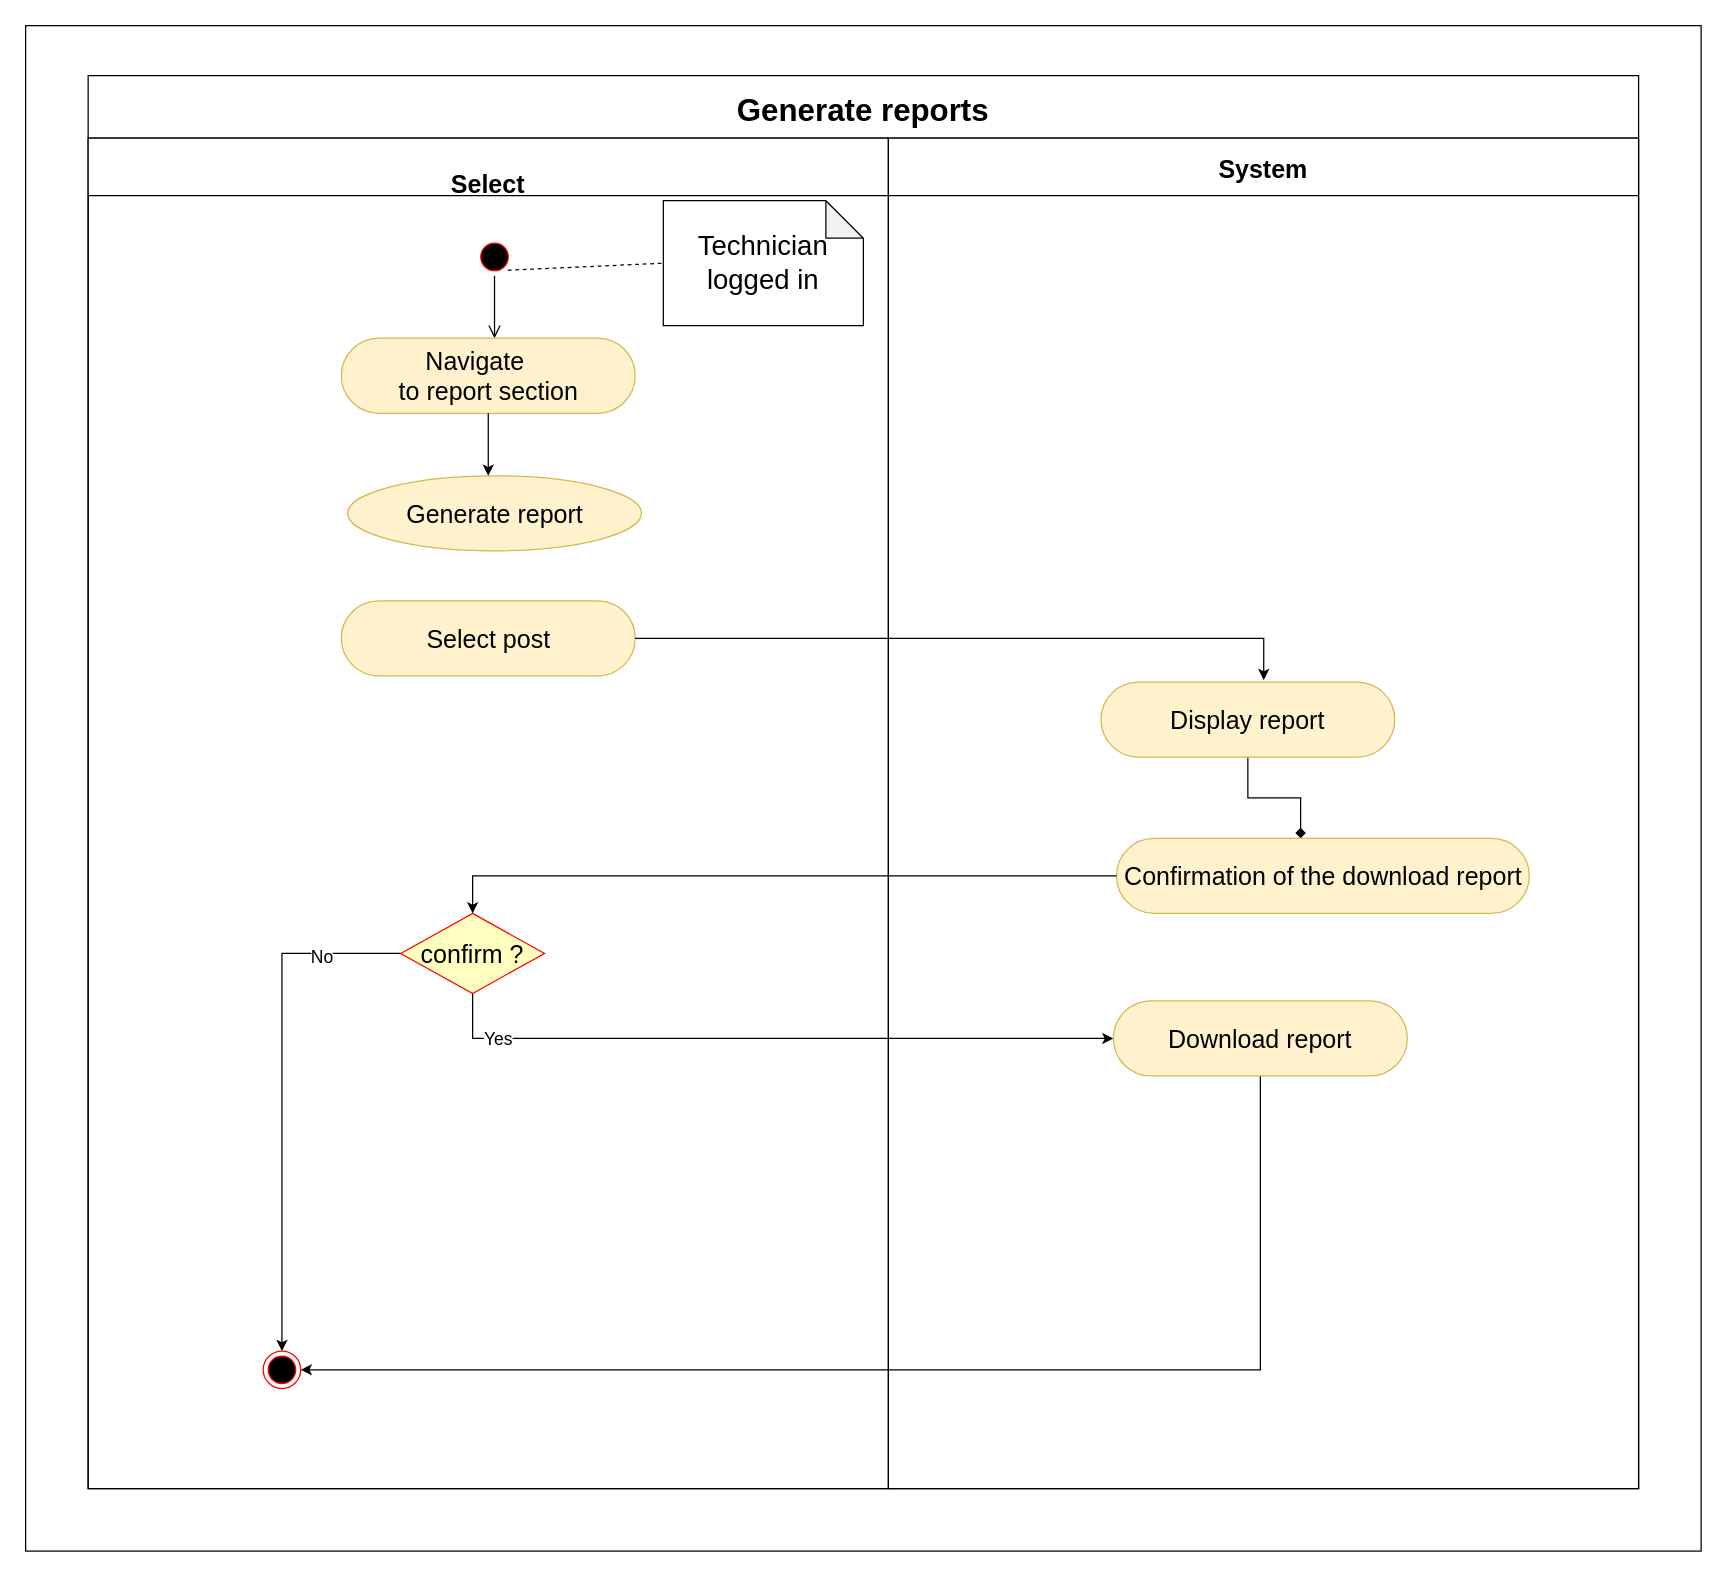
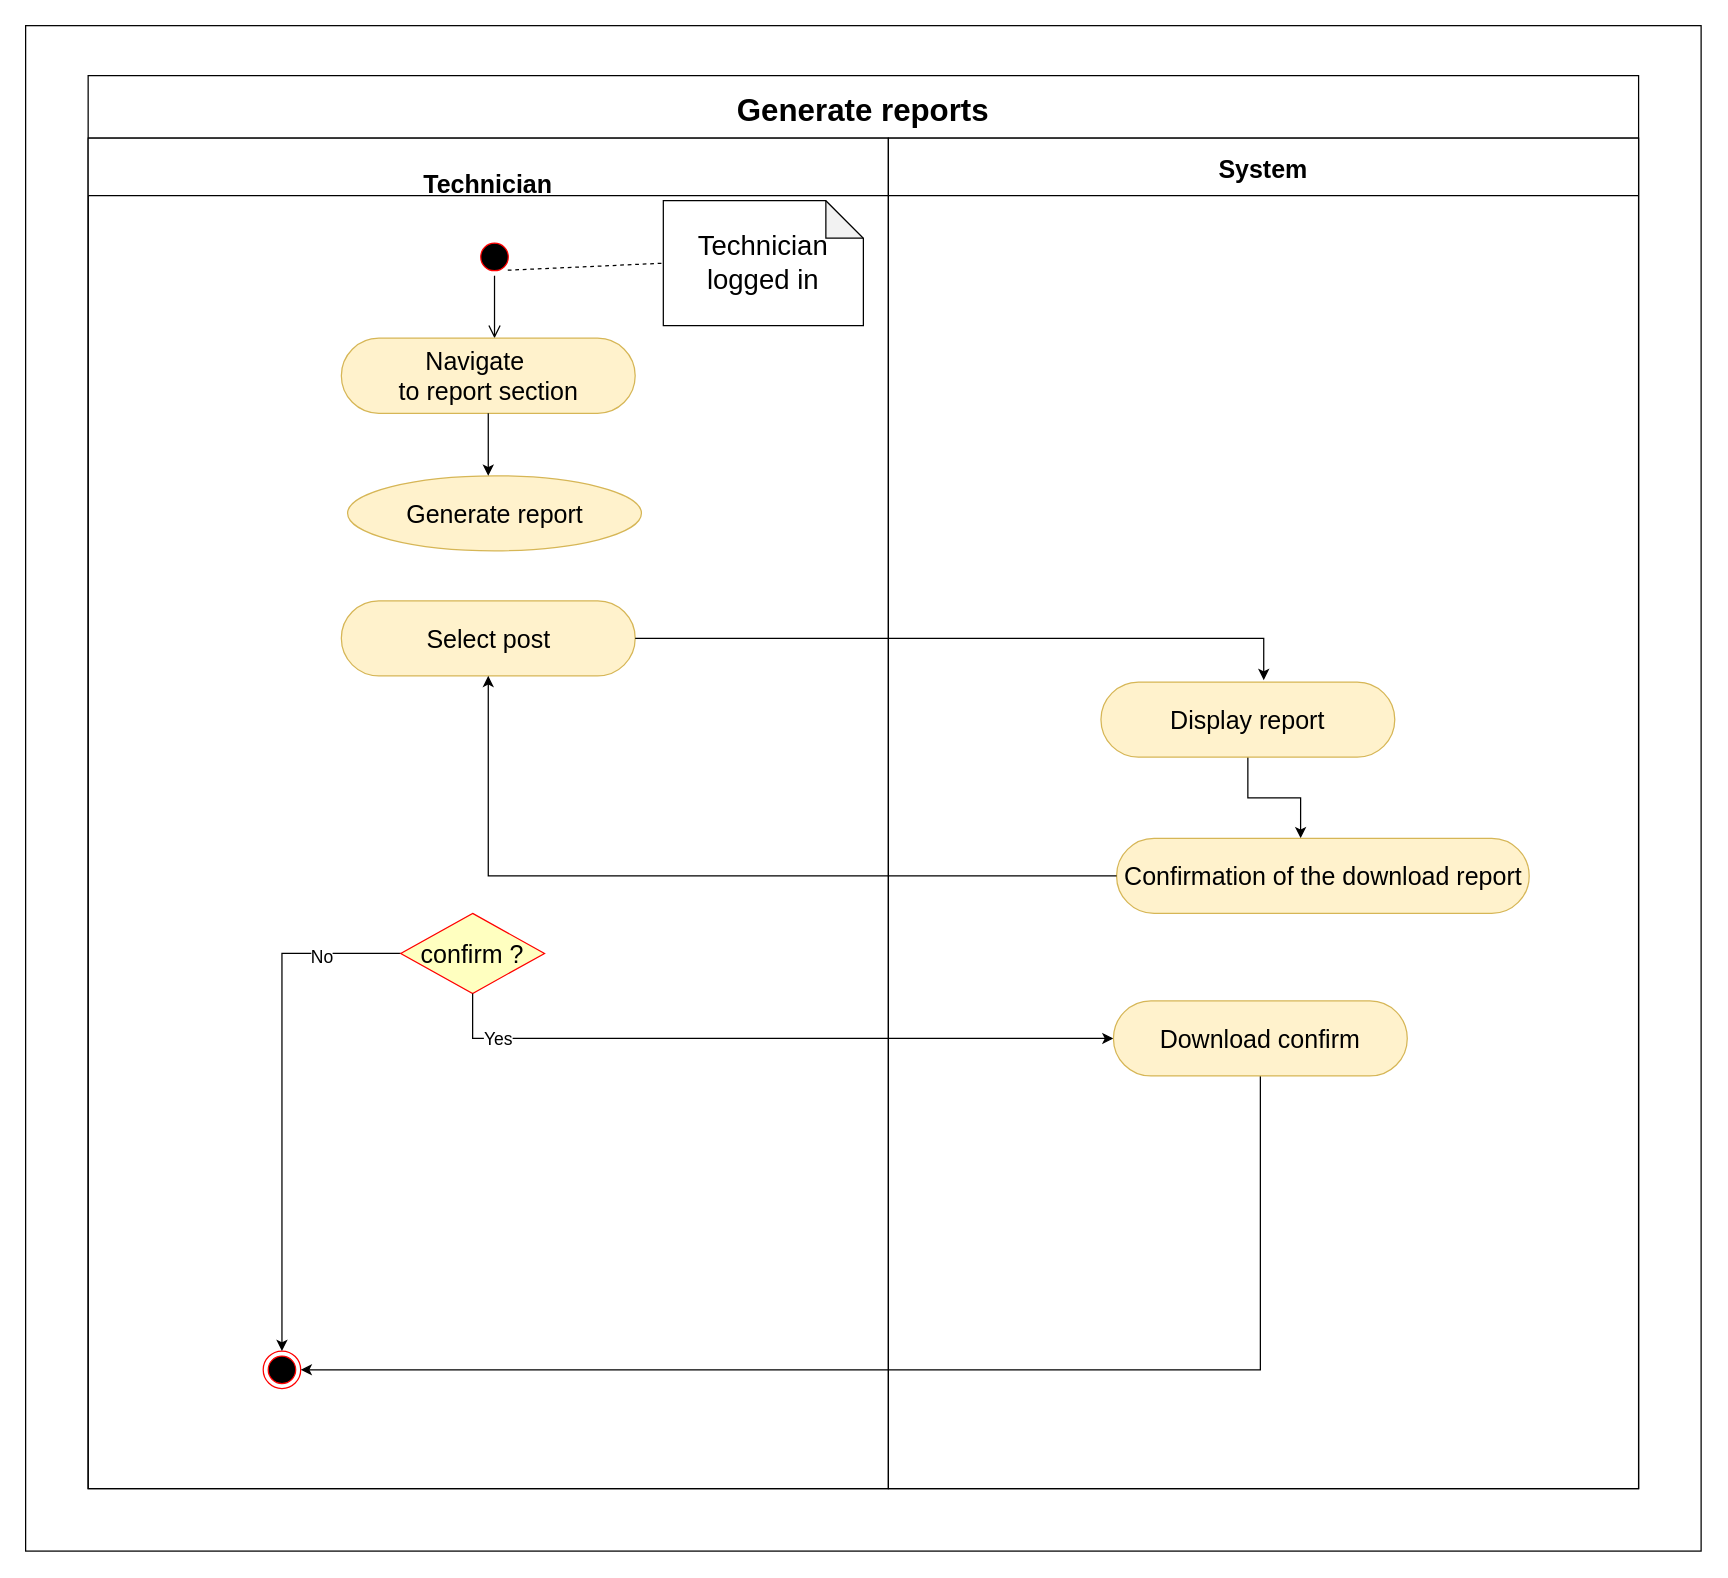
node "Select": label "Select" -> "Technician"
edge "Display report" -> "Confirmation of the download report": arrowhead diamond -> classic
edge "Confirmation of the download report" -> "confirm ?": now "Confirmation of the download report" -> "Select post"
node "Download report": label "Download report" -> "Download confirm"
